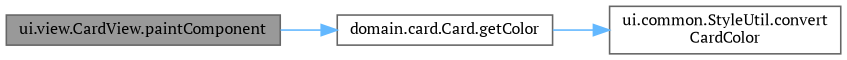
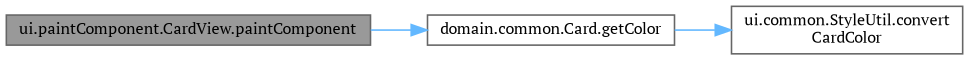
node "ui.view.CardView.paintComponent": label "ui.view.CardView.paintComponent" -> "ui.paintComponent.CardView.paintComponent"
node "domain.card.Card.getColor": label "domain.card.Card.getColor" -> "domain.common.Card.getColor"
